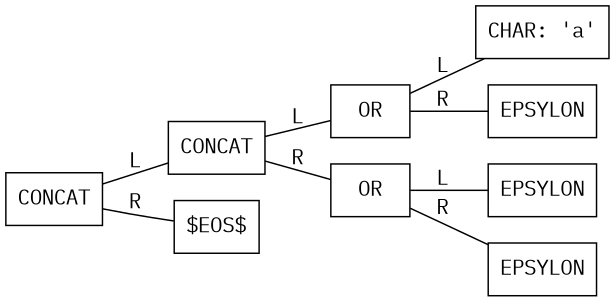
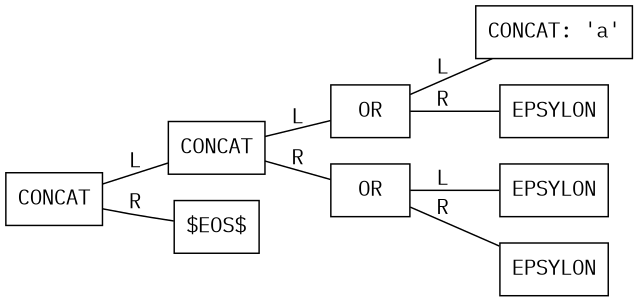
node "CHAR: 'a'": label "CHAR: 'a'" -> "CONCAT: 'a'"
